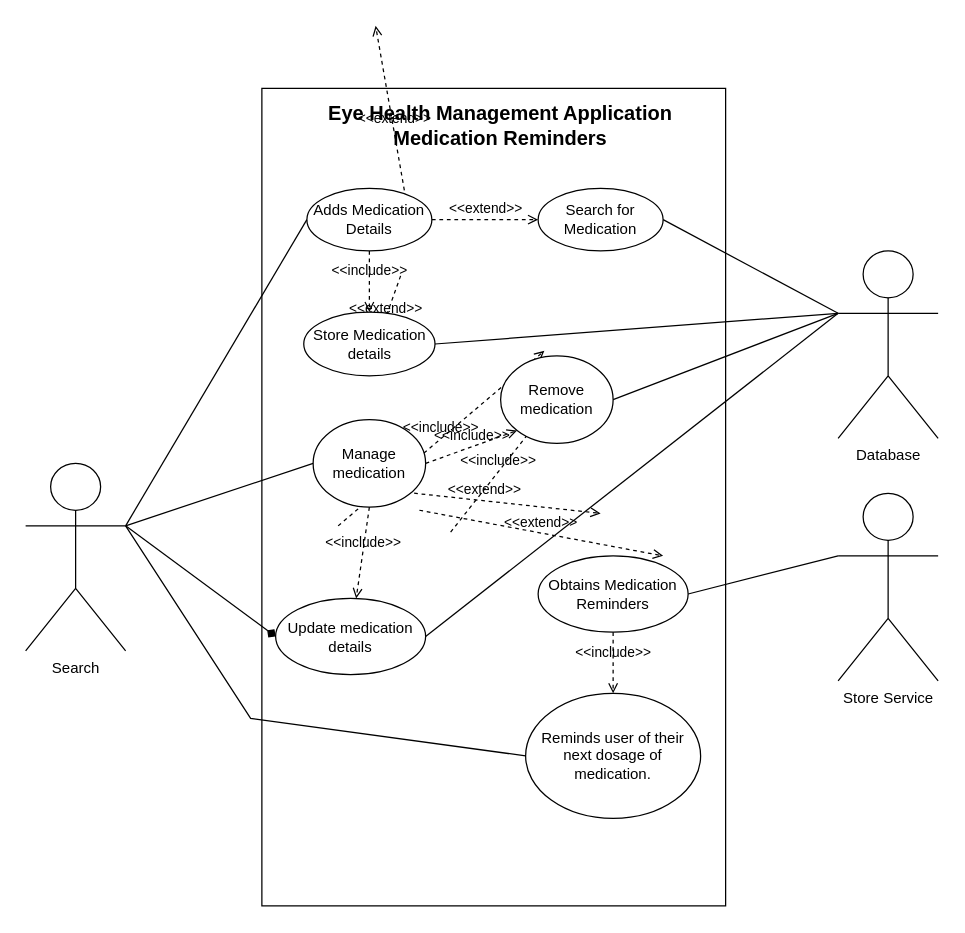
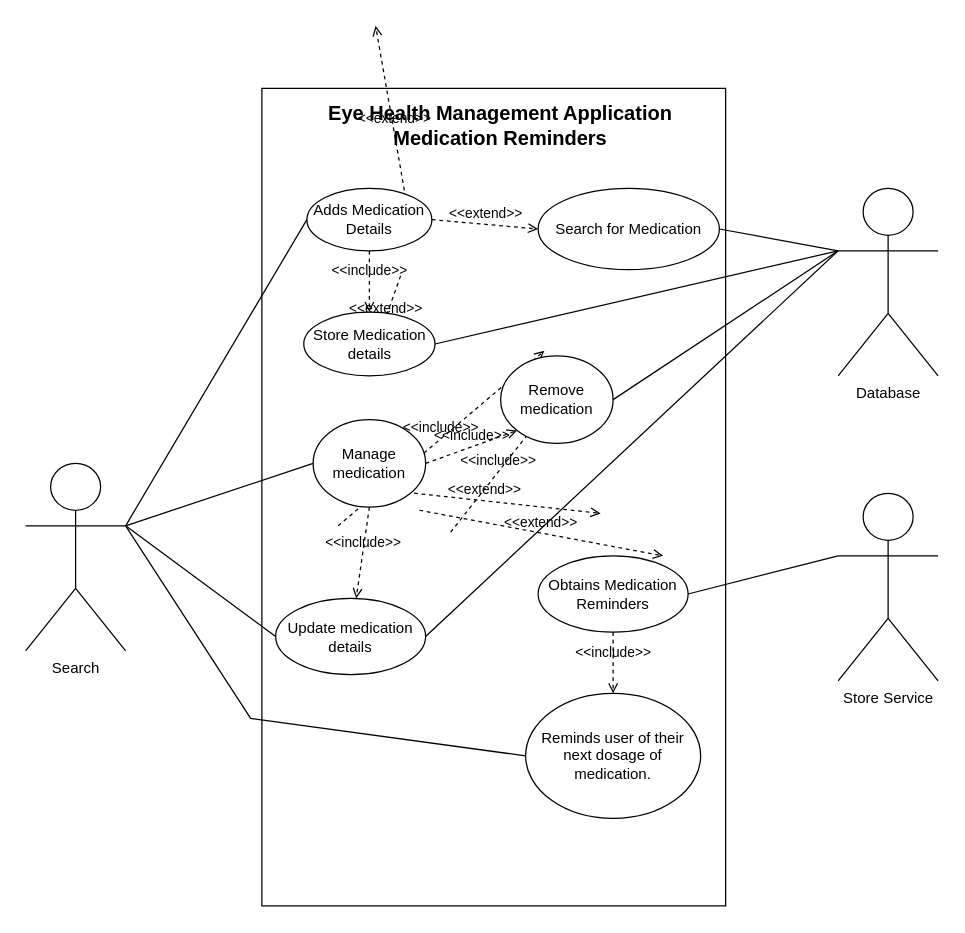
node "Search for Medication": size 125x63 -> 181x81
node "Database": moved (888, 344) -> (888, 282)
edge "Search" -> "Update medication details": arrowhead diamond -> none
